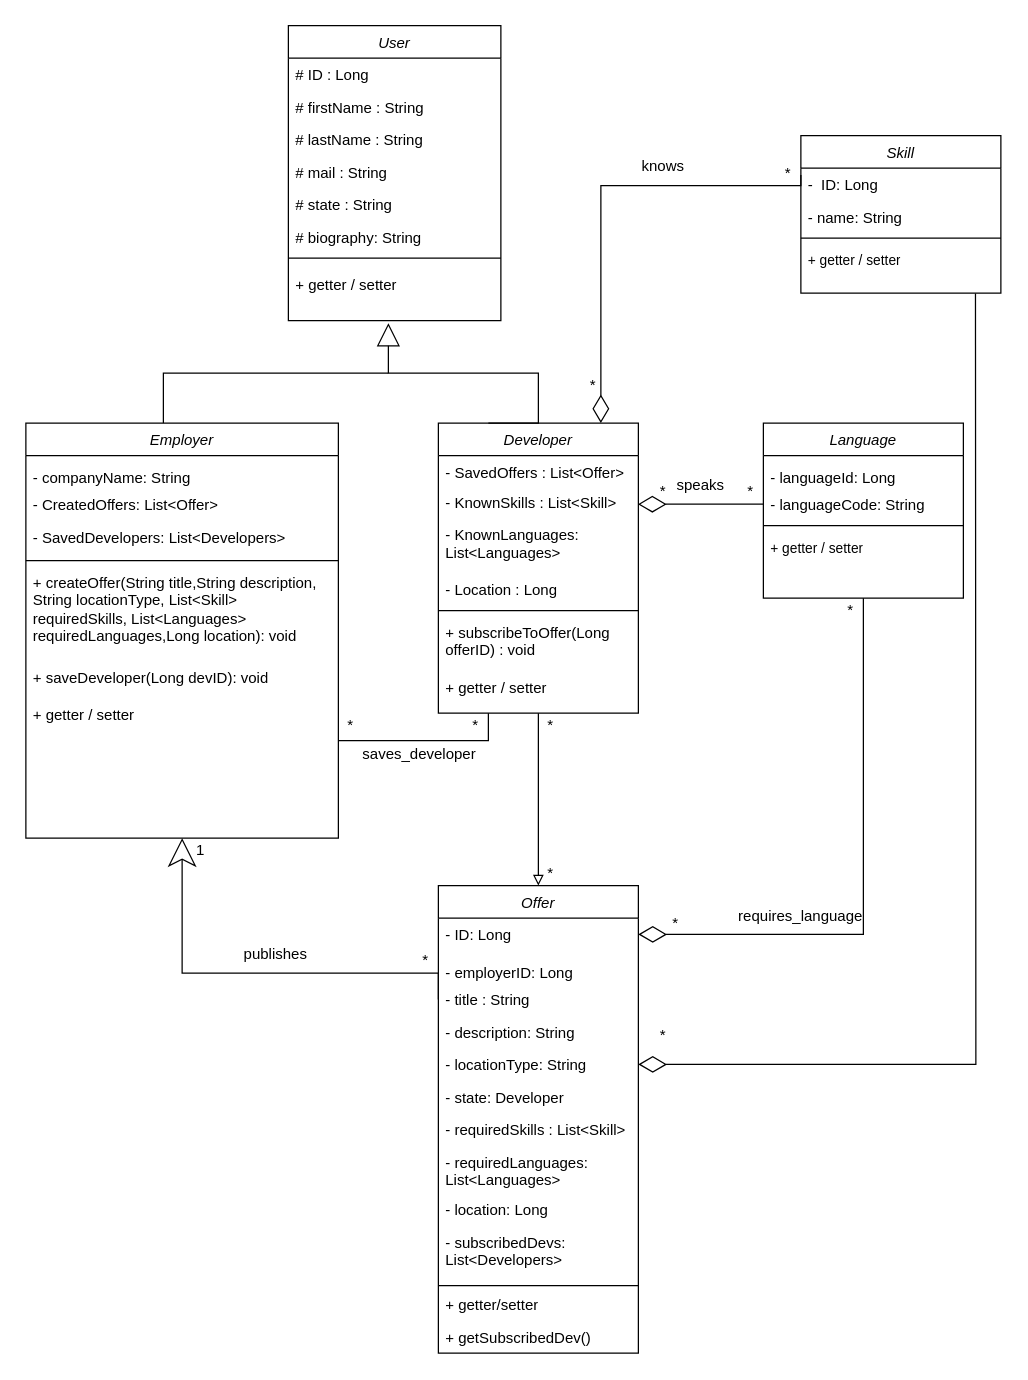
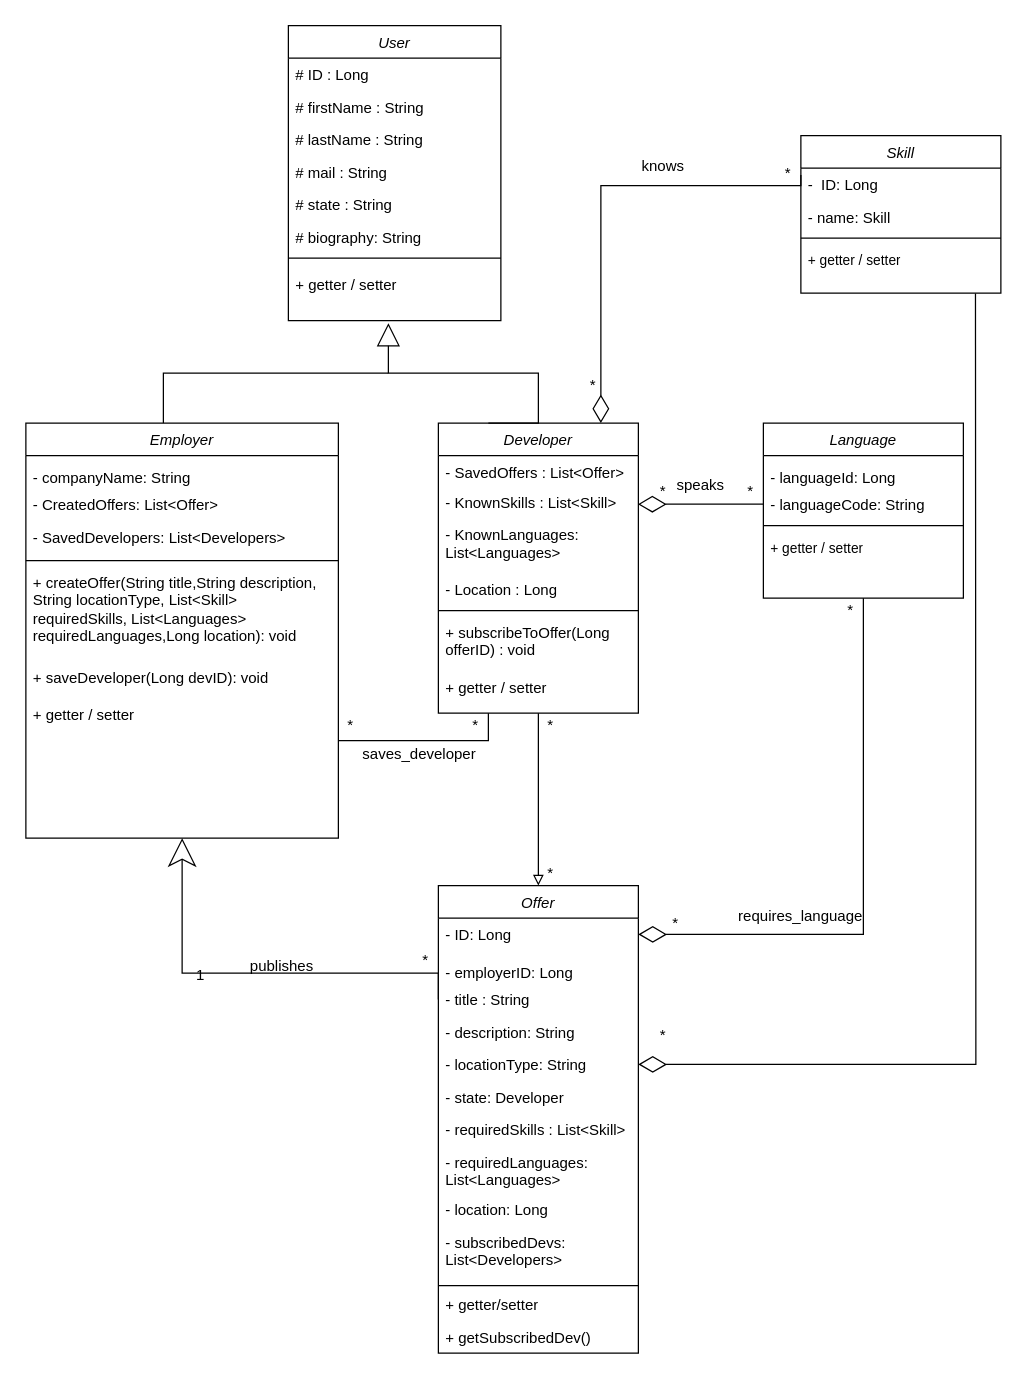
node "- name: String": label "- name: String" -> "- name: Skill"
node "1": moved (201, 851) -> (201, 976)
node "publishes": moved (276, 954) -> (282, 967)
